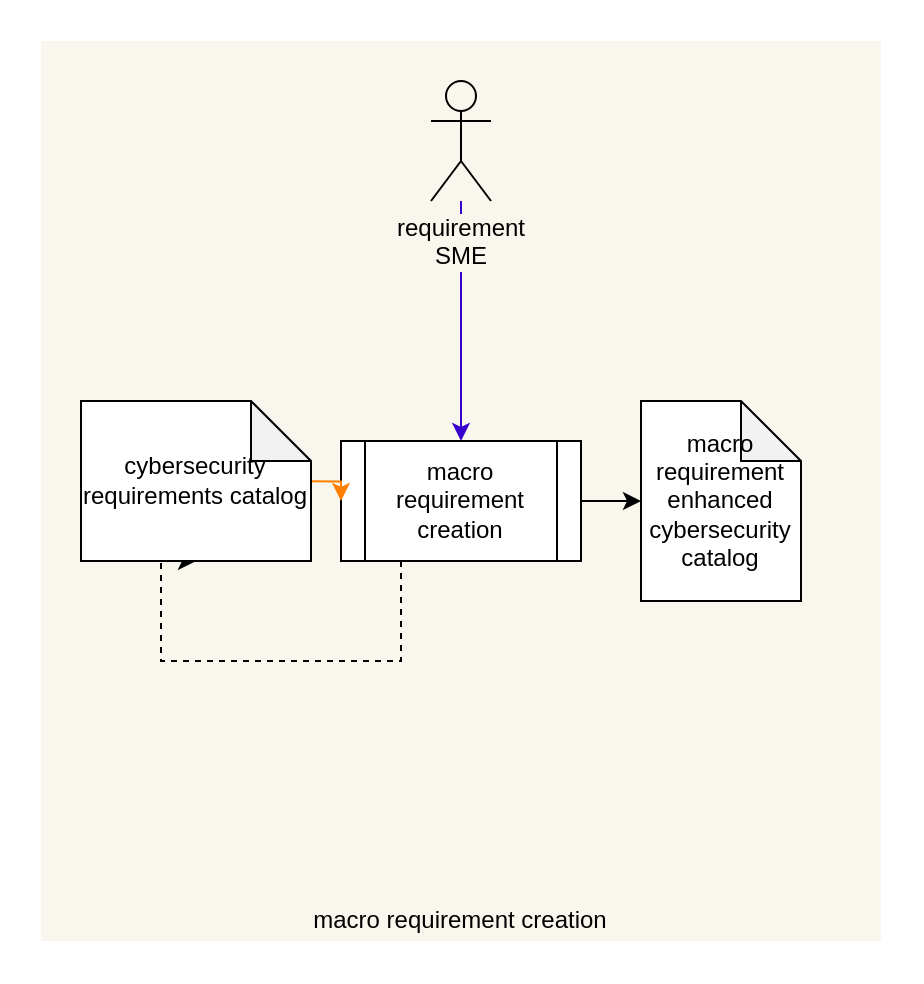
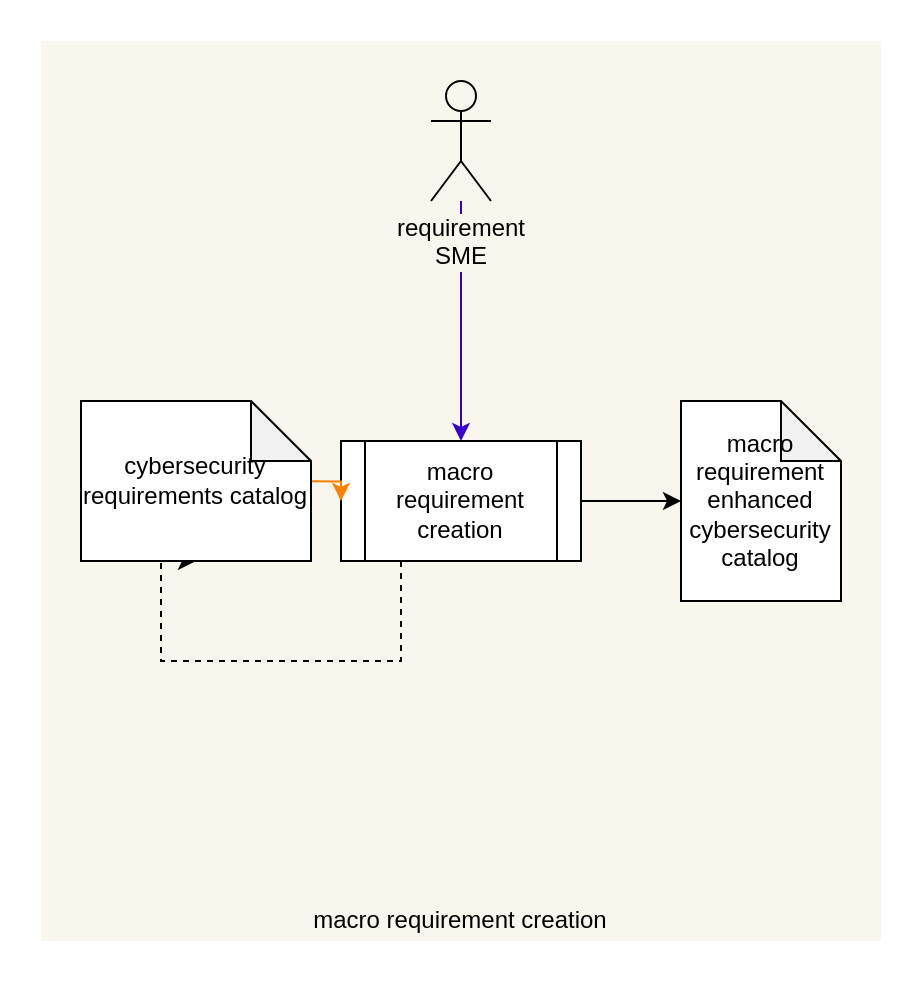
node "macro requirement enhanced cybersecurity catalog": moved (721, 501) -> (761, 501)
